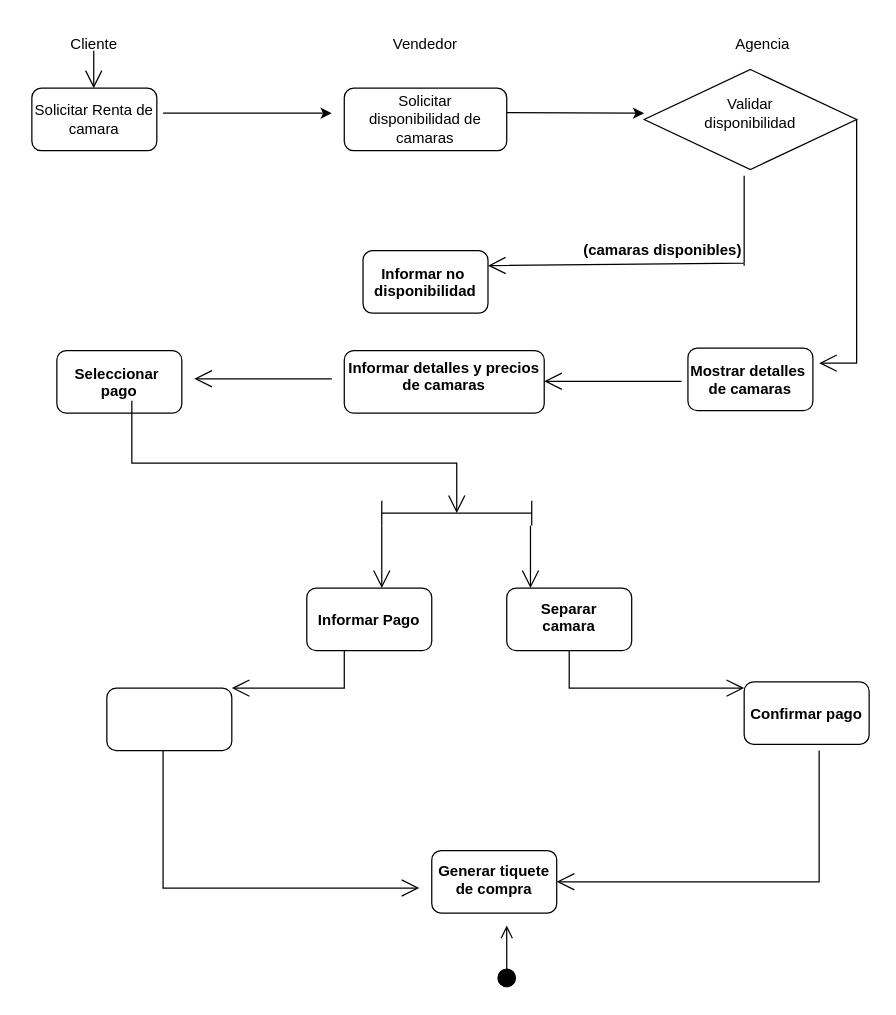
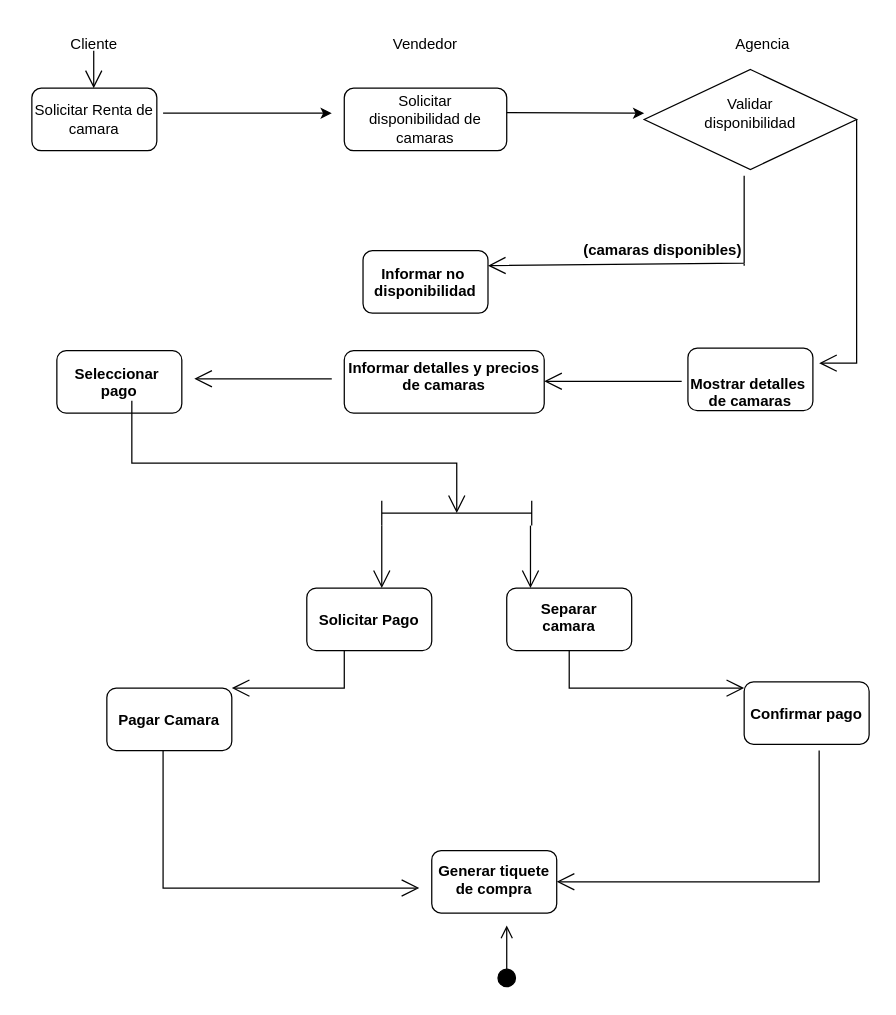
node "Mostrar detalles de camaras": moved (751, 379) -> (751, 392)
node "Informar Pago": label "Informar Pago" -> "Solicitar Pago"
node "Pagar Camara": added
